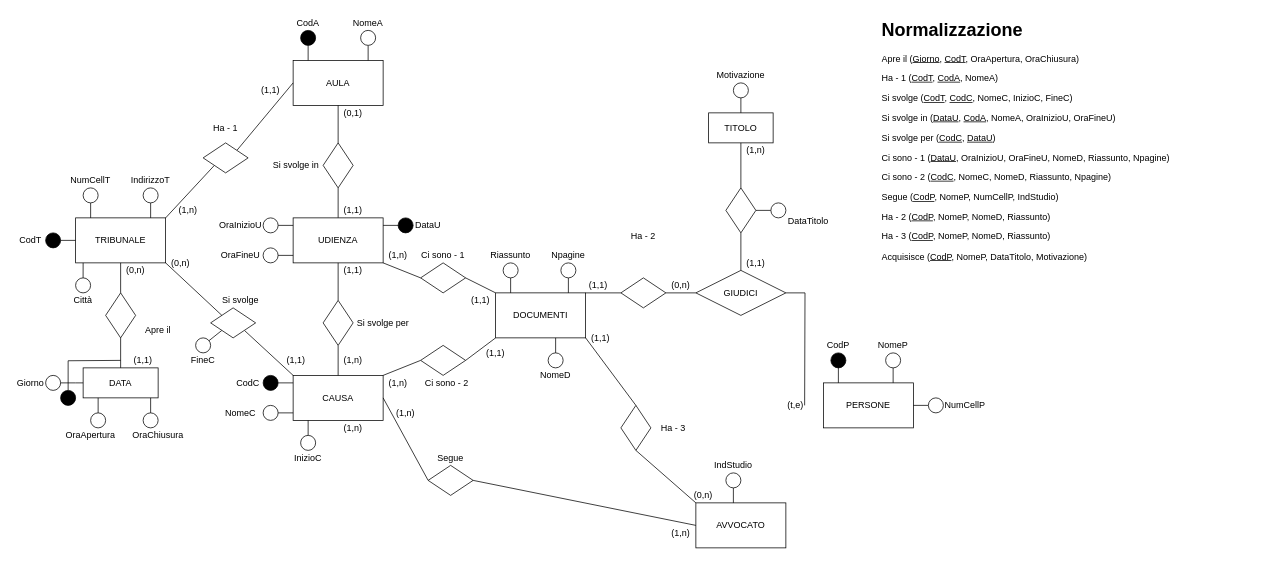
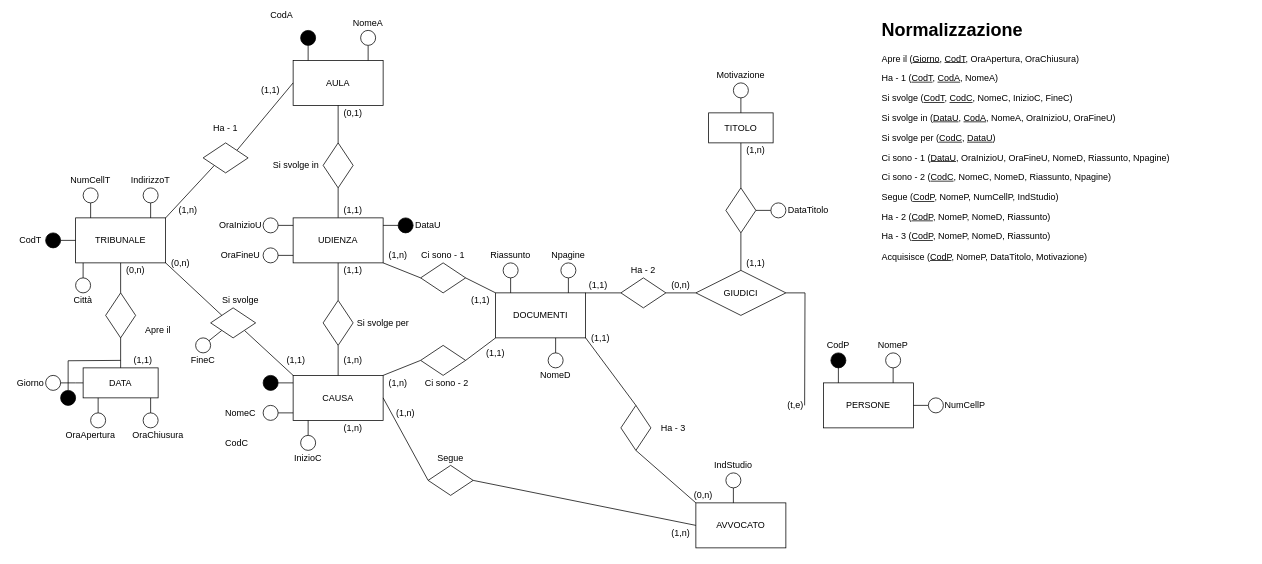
node "CodA": moved (308, 23) -> (282, 15)
node "DataTitolo": moved (808, 222) -> (808, 210)
node "Ha - 2": moved (643, 237) -> (643, 270)
node "CodC": moved (248, 383) -> (237, 443)
